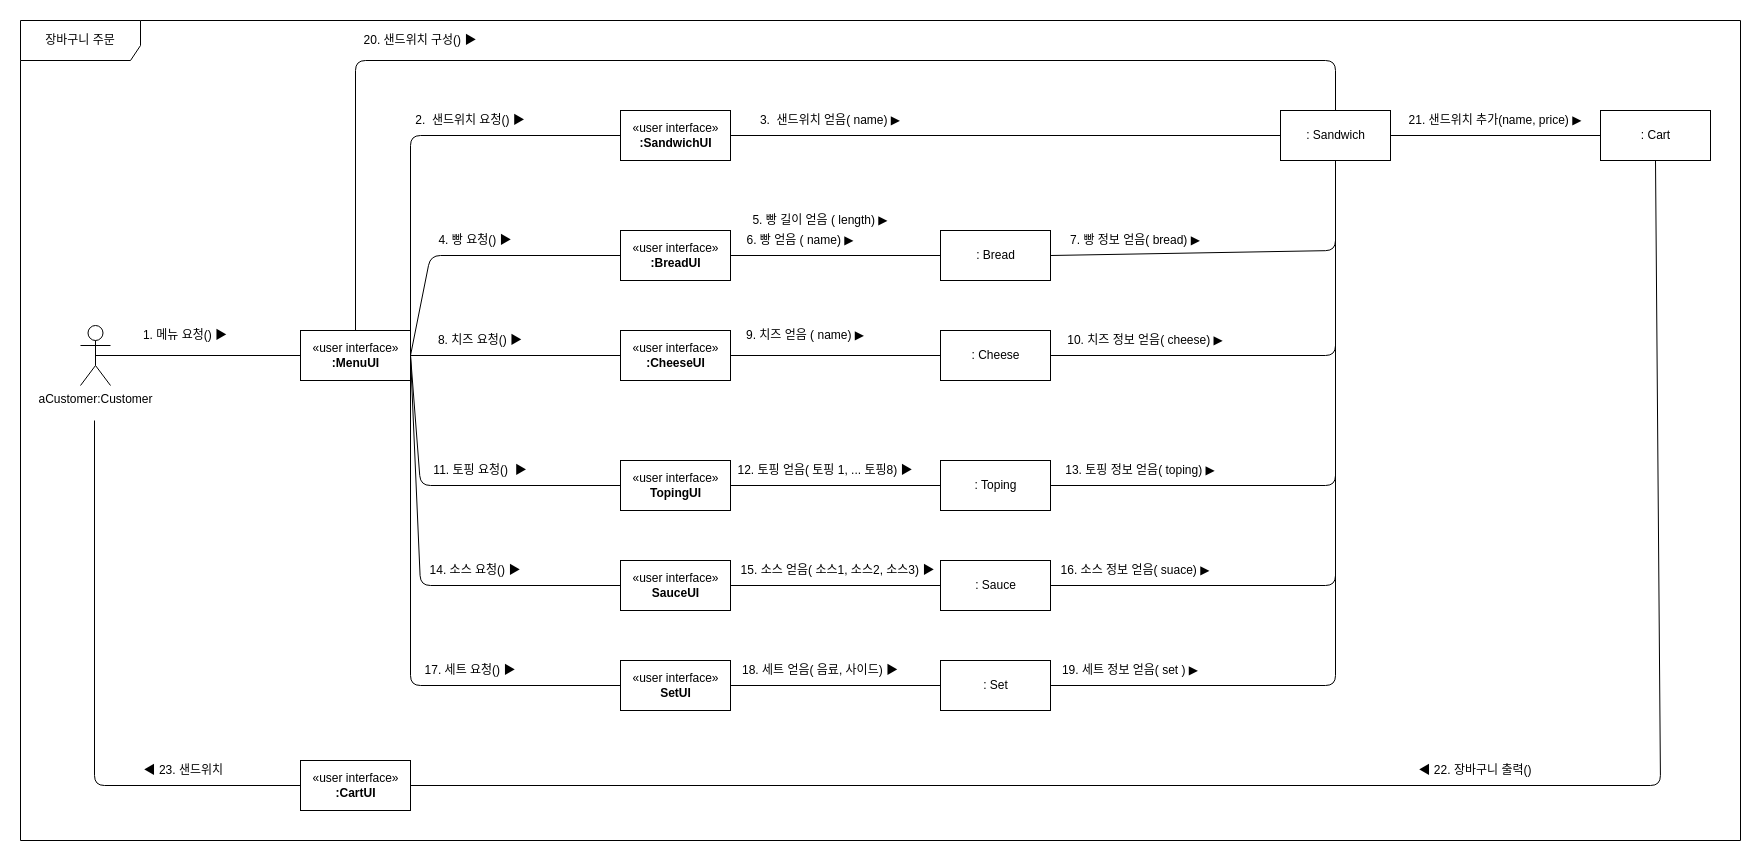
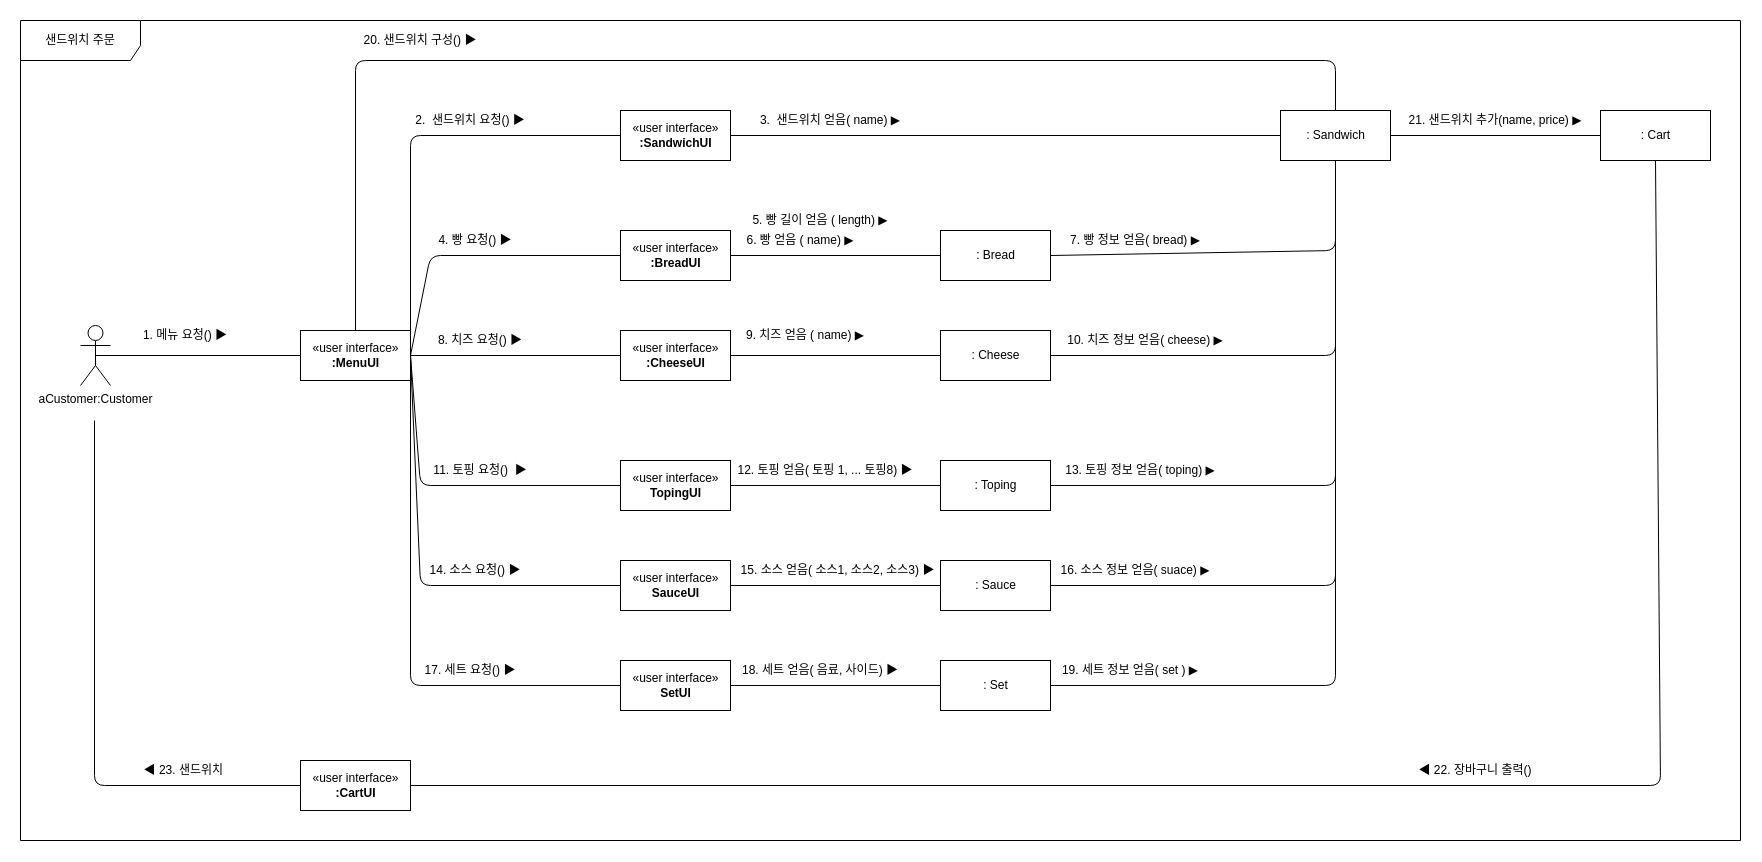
node "장바구니 주문": label "장바구니 주문" -> "샌드위치 주문"
